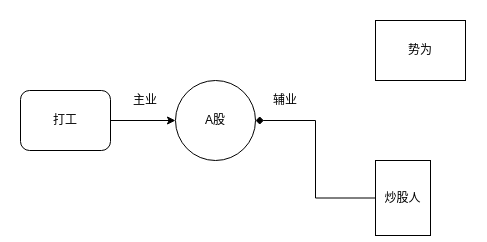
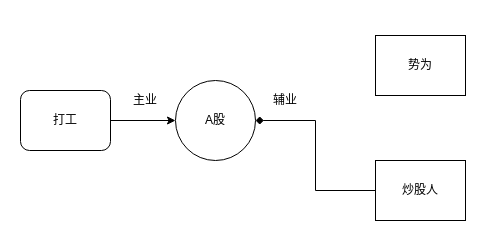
node "势为": moved (421, 51) -> (421, 66)
node "炒股人": size 55x75 -> 90x60
